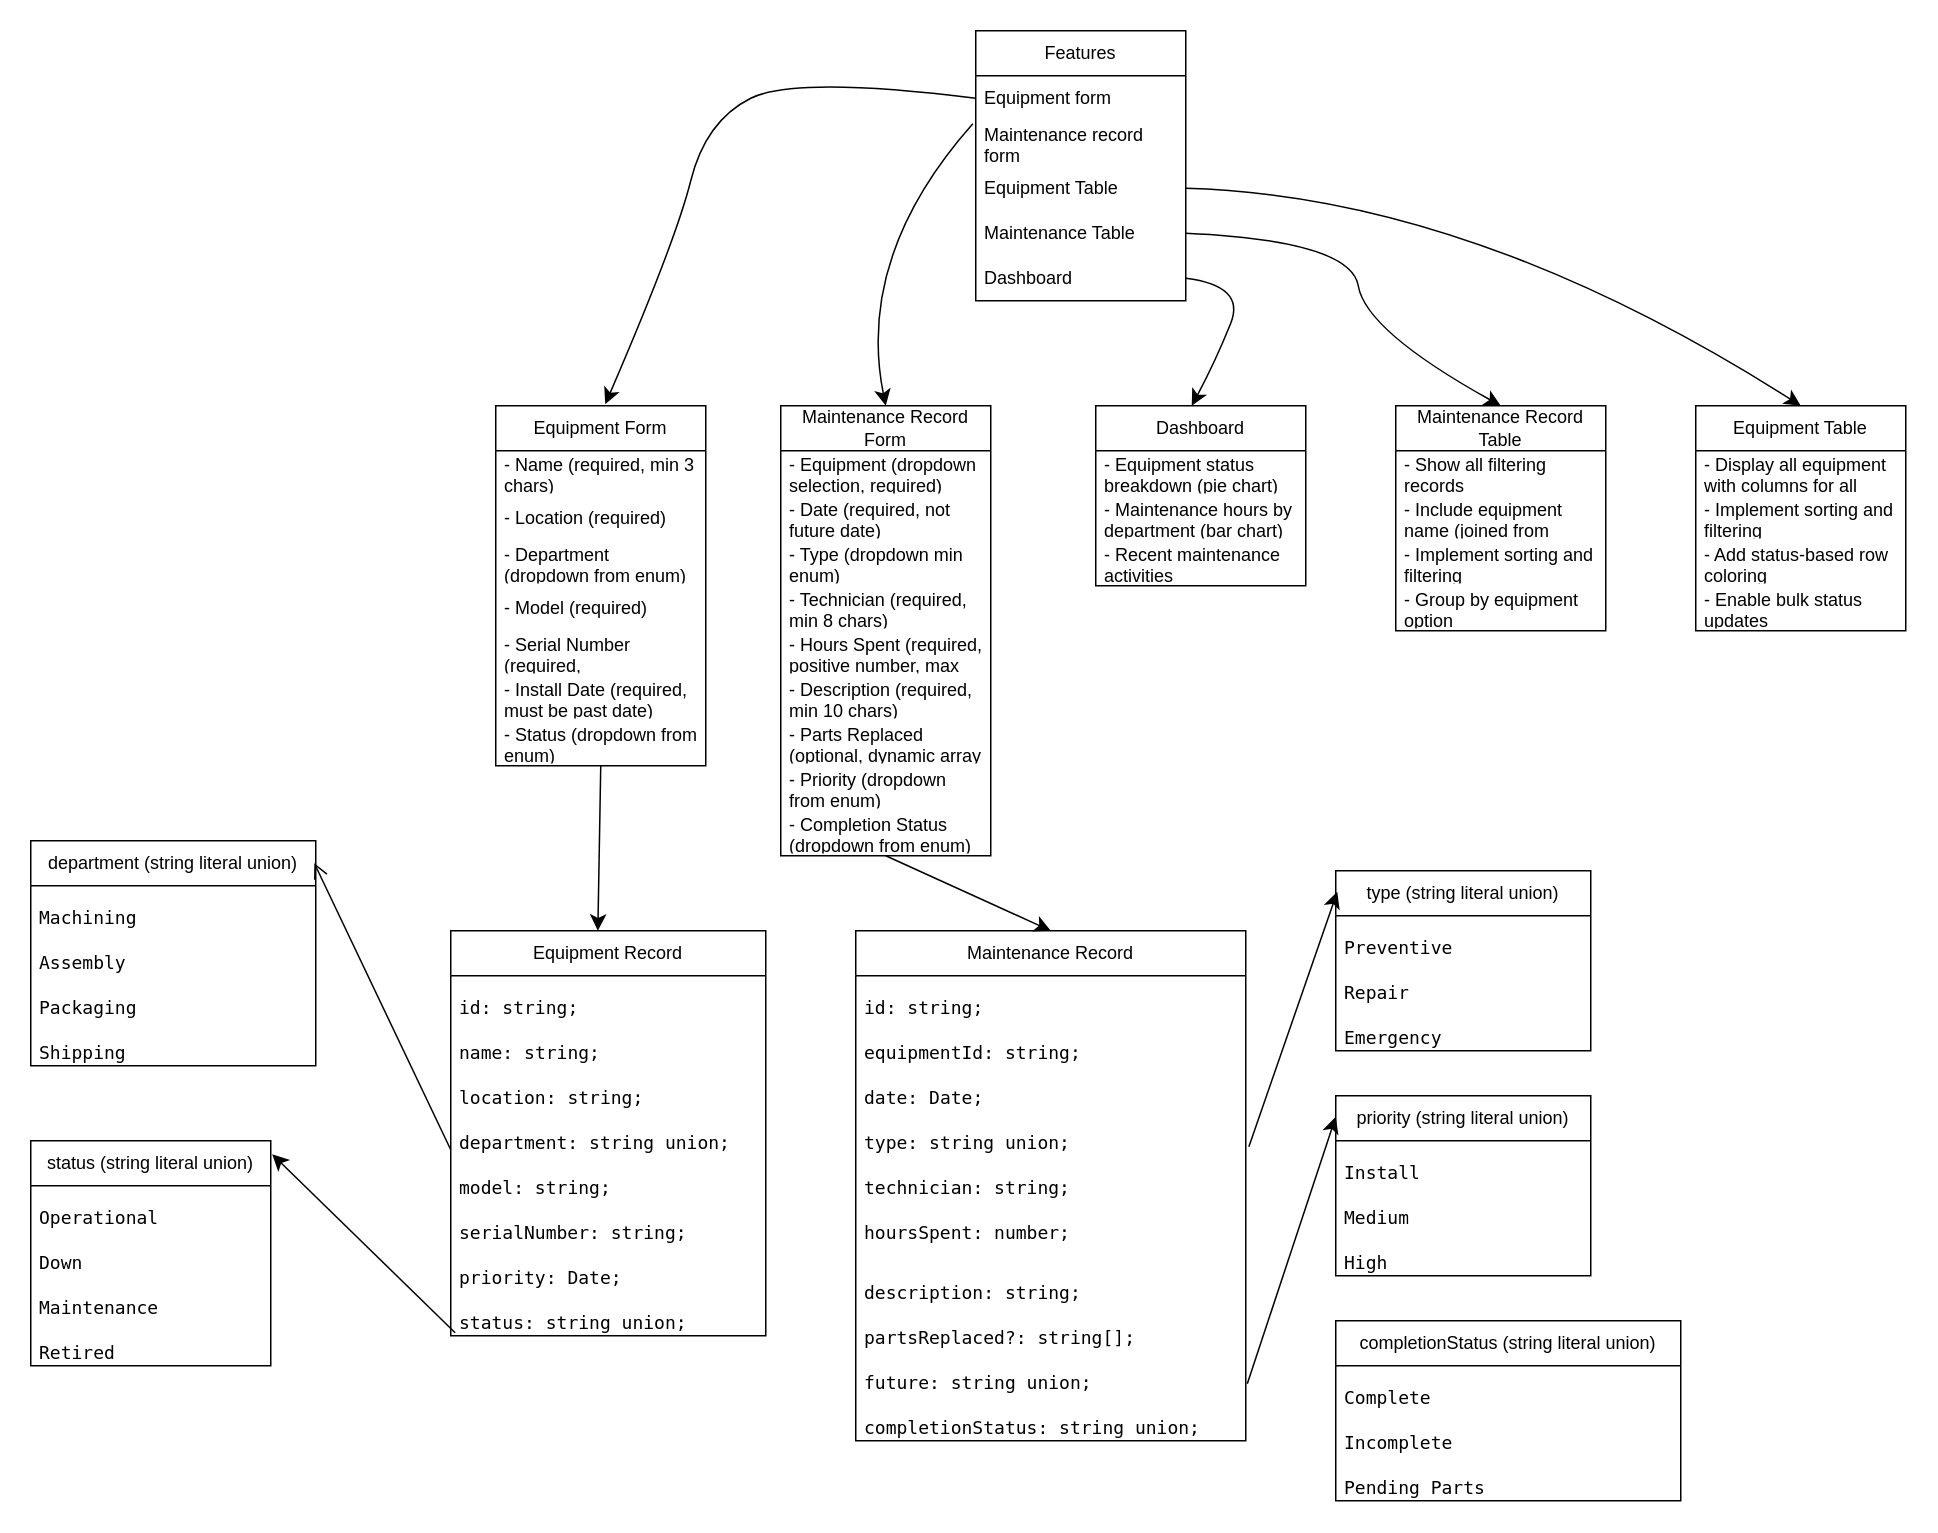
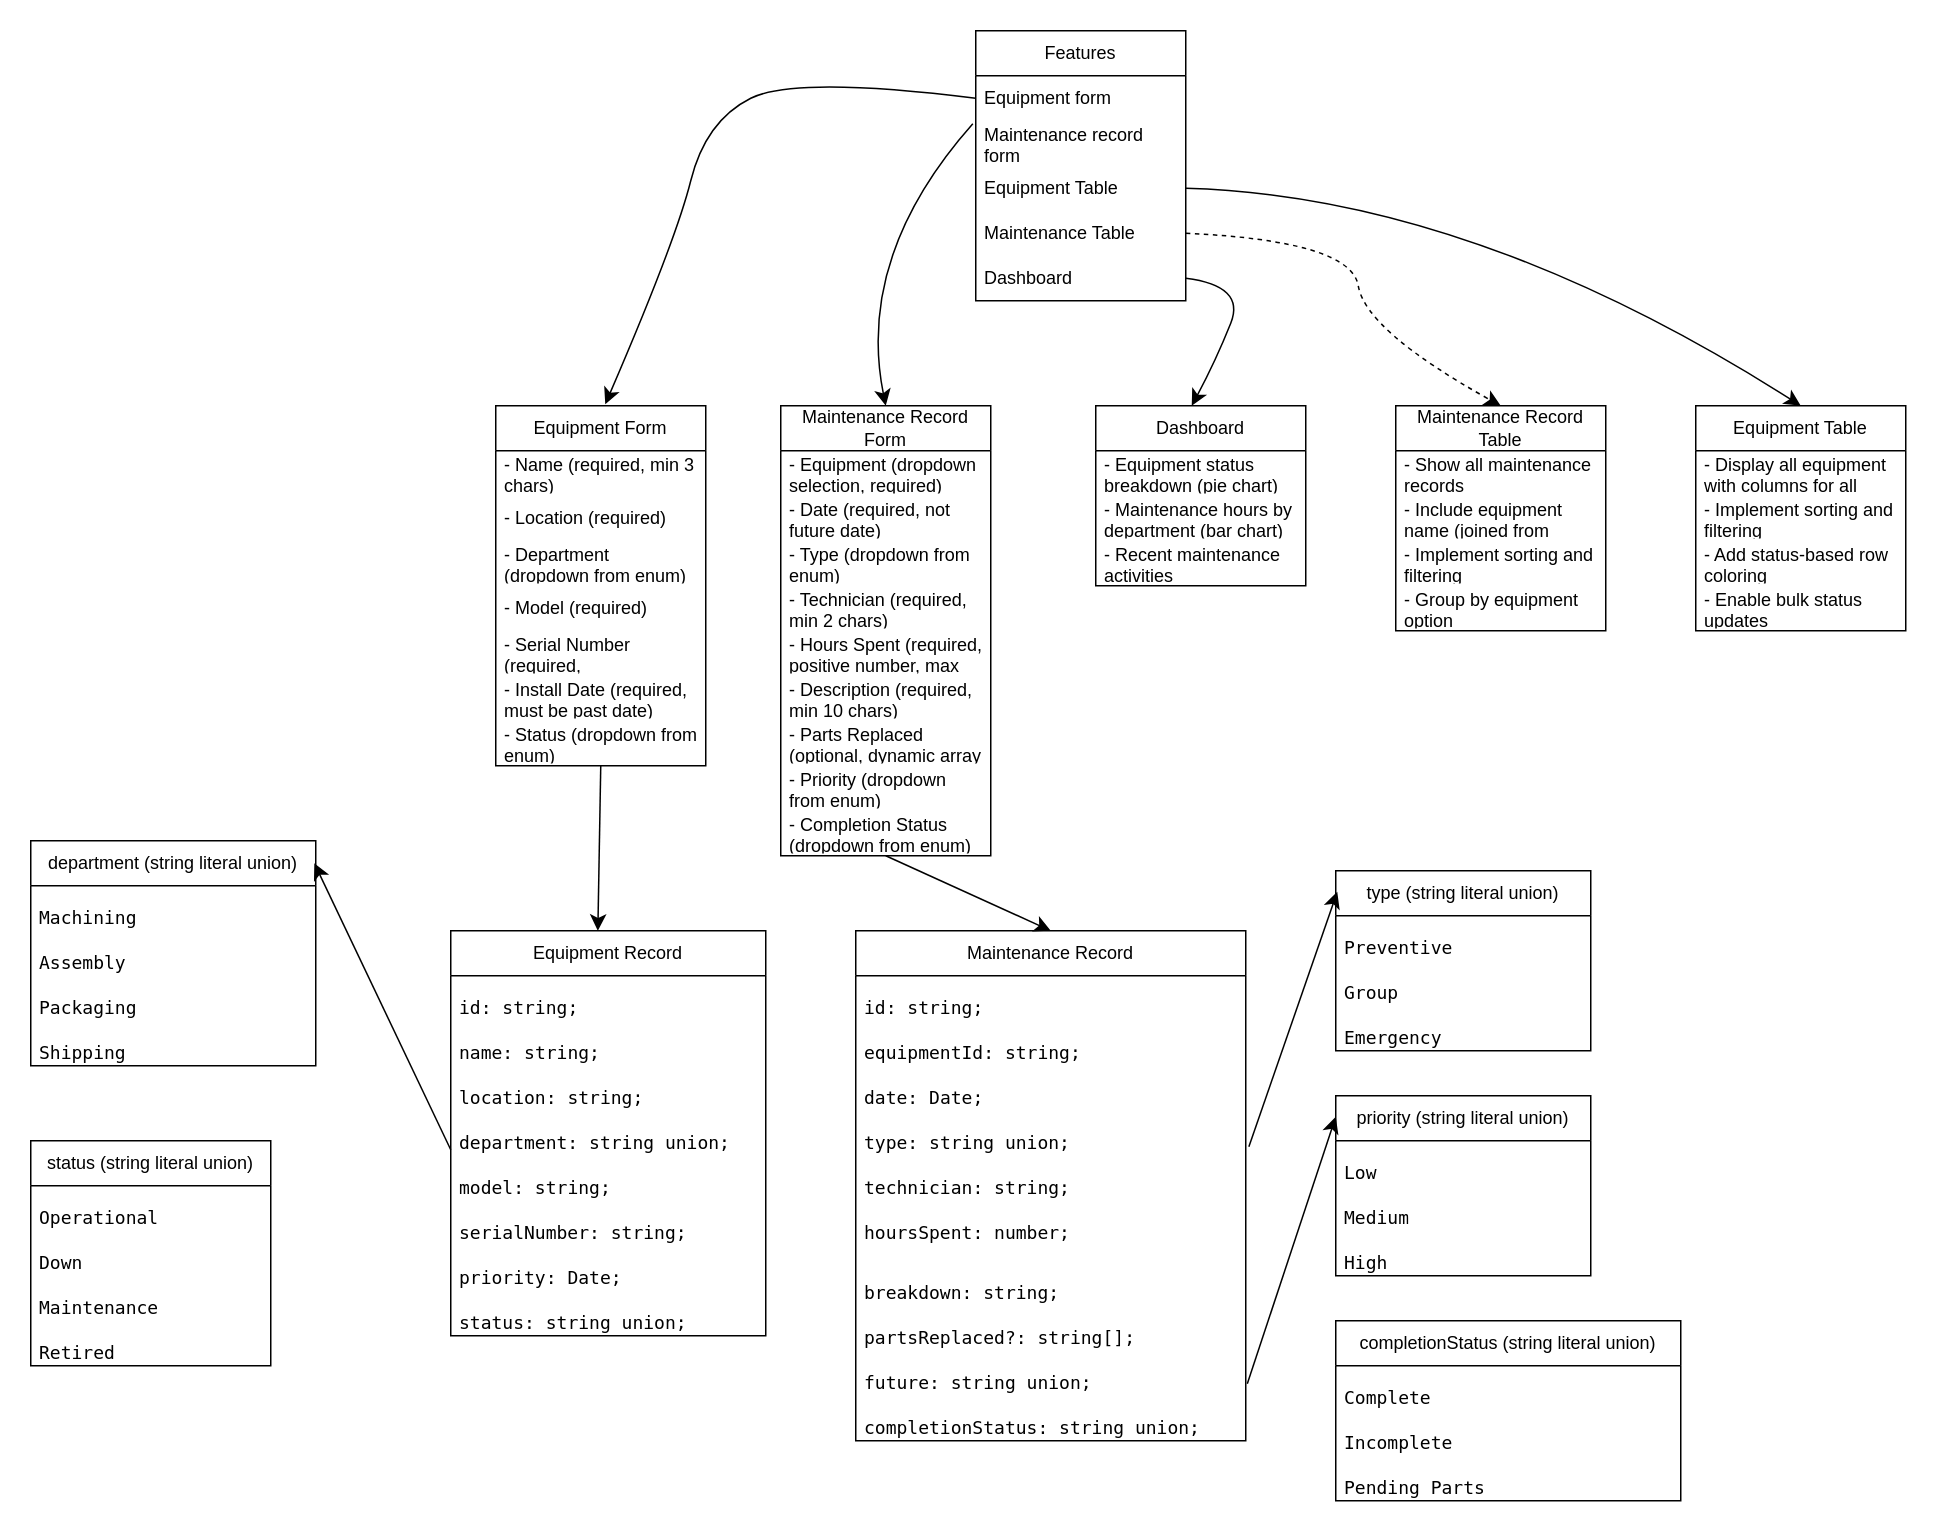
edge "Features" -> "Maintenance Record Table": style solid -> dashed
node "- Show all filtering records": label "- Show all filtering records" -> "- Show all maintenance records"
node "- Type (dropdown min enum)": label "- Type (dropdown min enum)" -> "- Type (dropdown from enum)"
node "- Technician (required, min 8 chars)": label "- Technician (required, min 8 chars)" -> "- Technician (required, min 2 chars)"
edge "department: string union;" -> "department (string literal union)": arrowhead open -> classic
node "Repair": label "Repair" -> "Group"
node "Install": label "Install" -> "Low"
edge "status: string union;" -> "status (string literal union)": removed
node "description: string;": label "description: string;" -> "breakdown: string;"
